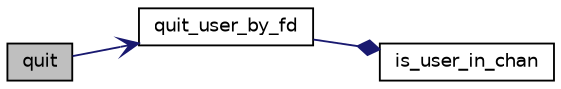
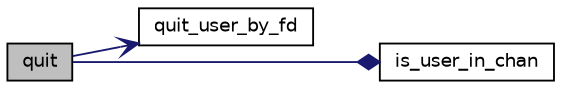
edge "quit_user_by_fd" -> "is_user_in_chan": now "quit" -> "is_user_in_chan"
